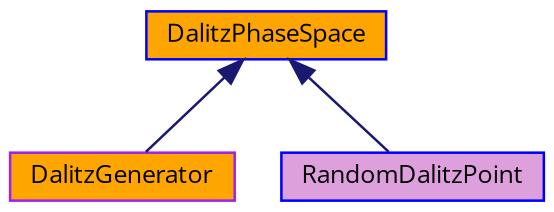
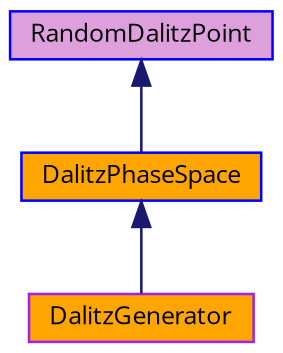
edge "RandomDalitzPoint" -> "DalitzPhaseSpace": reversed
